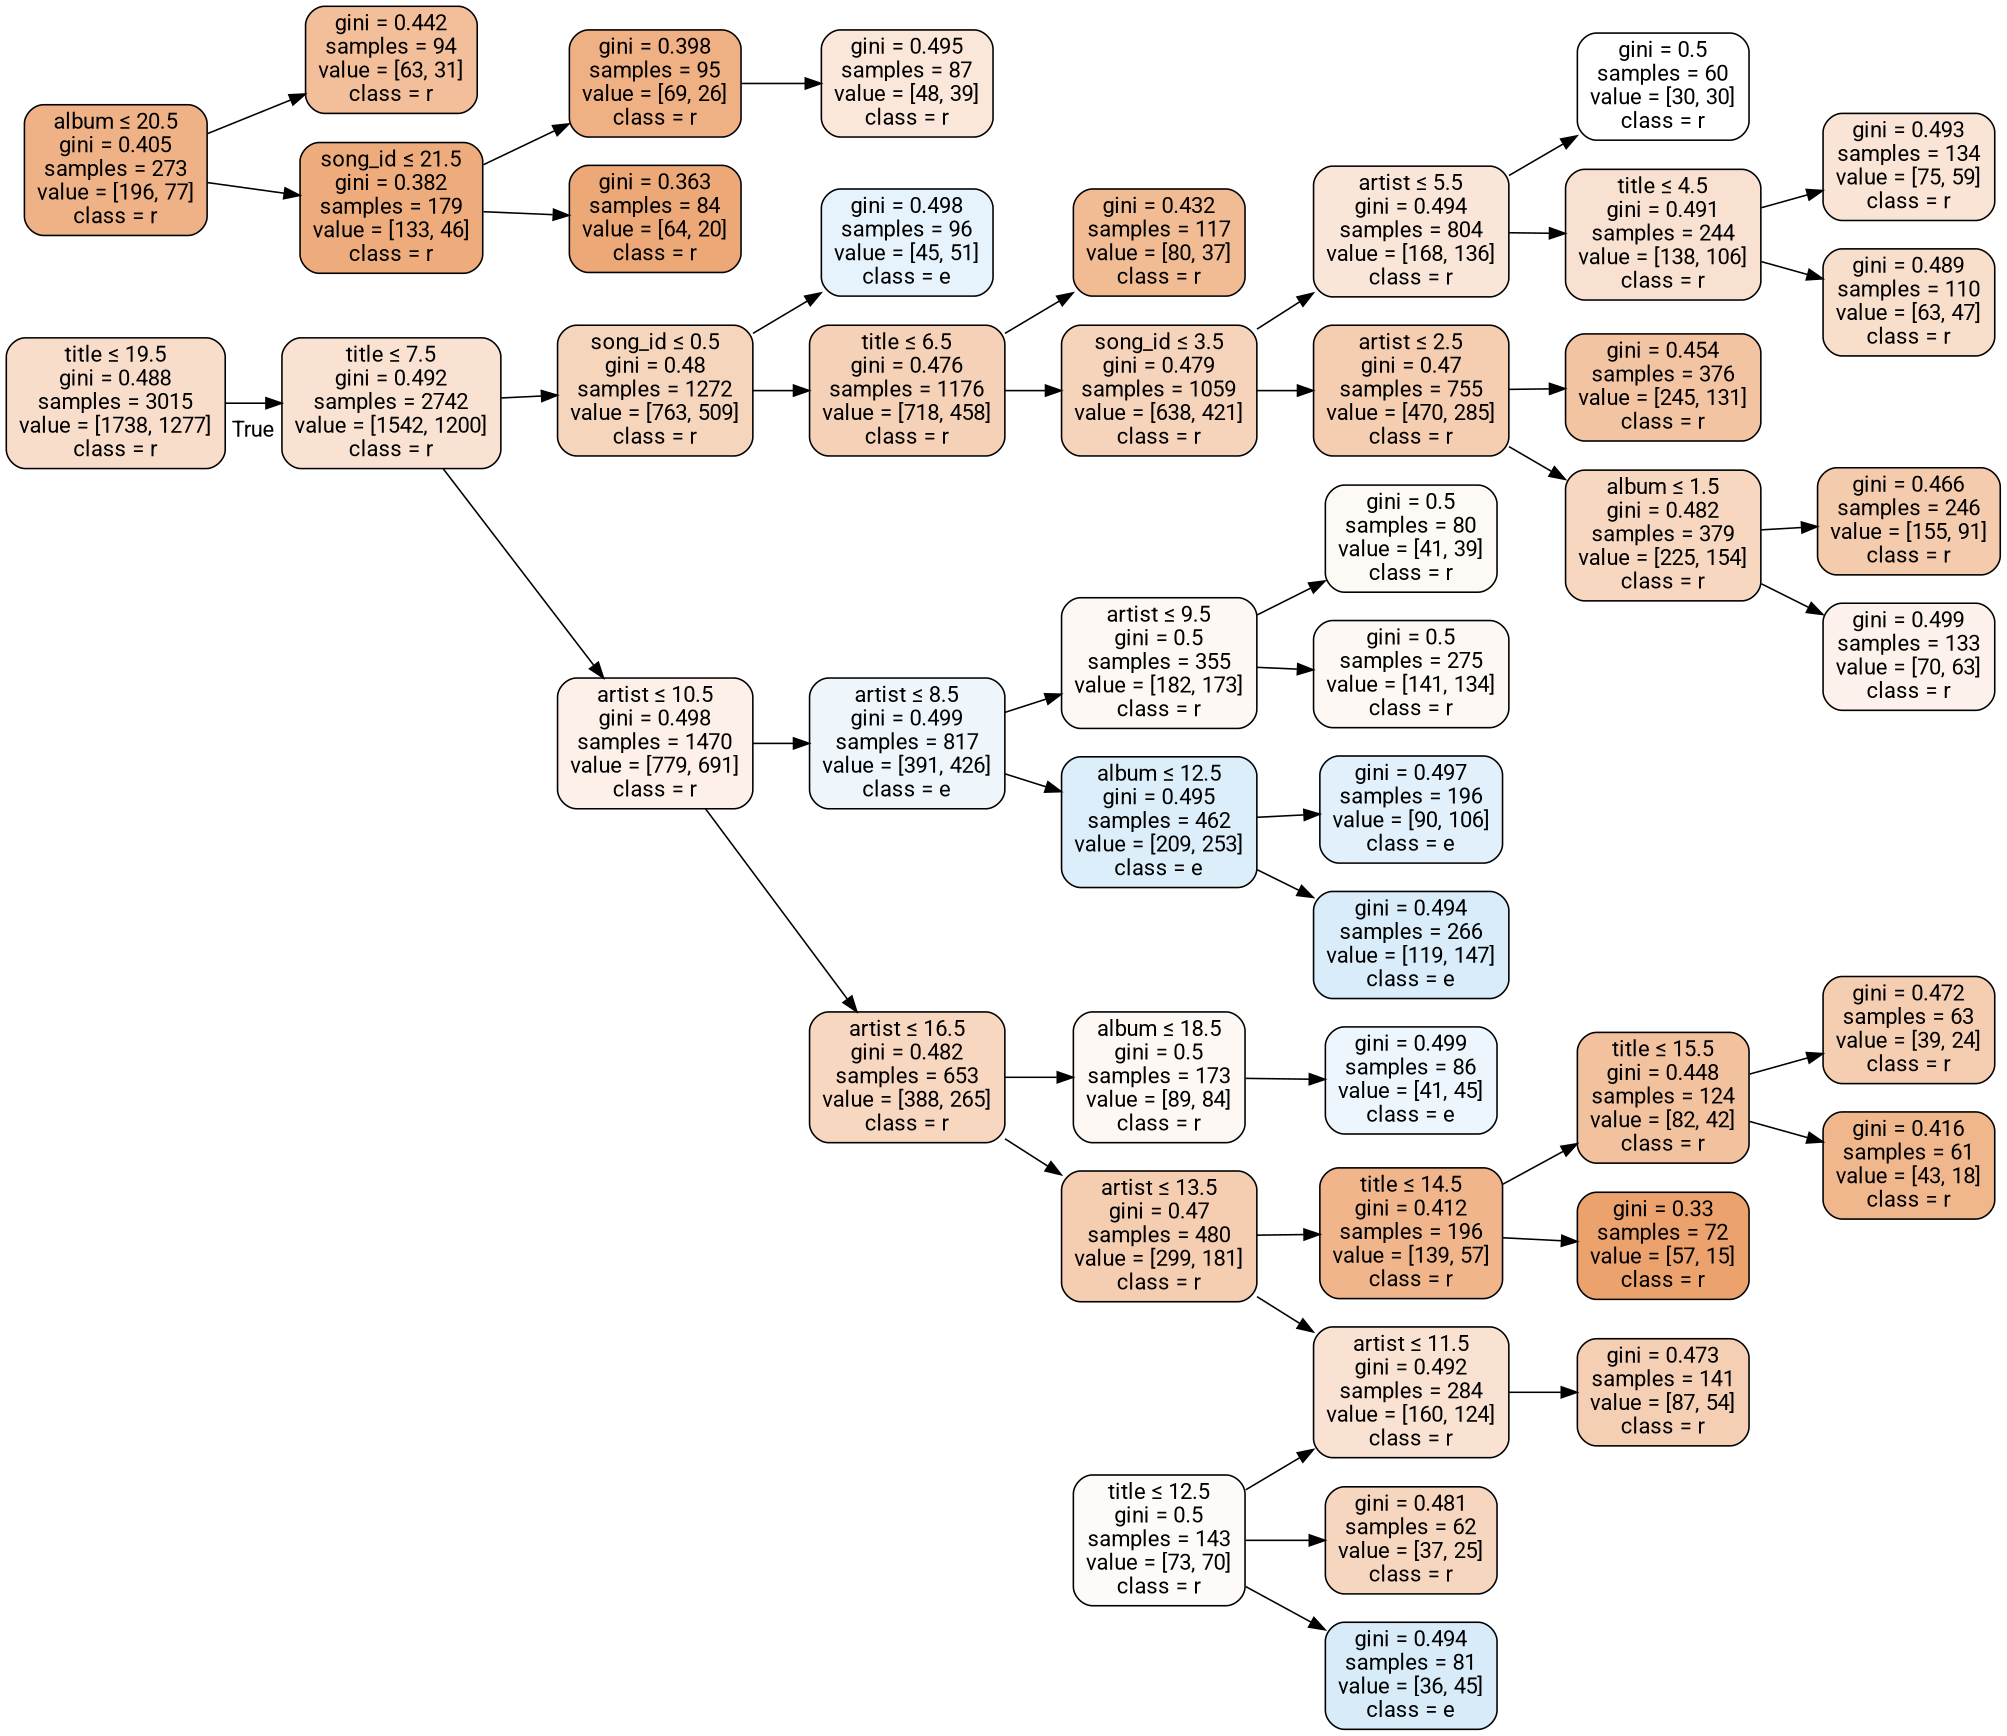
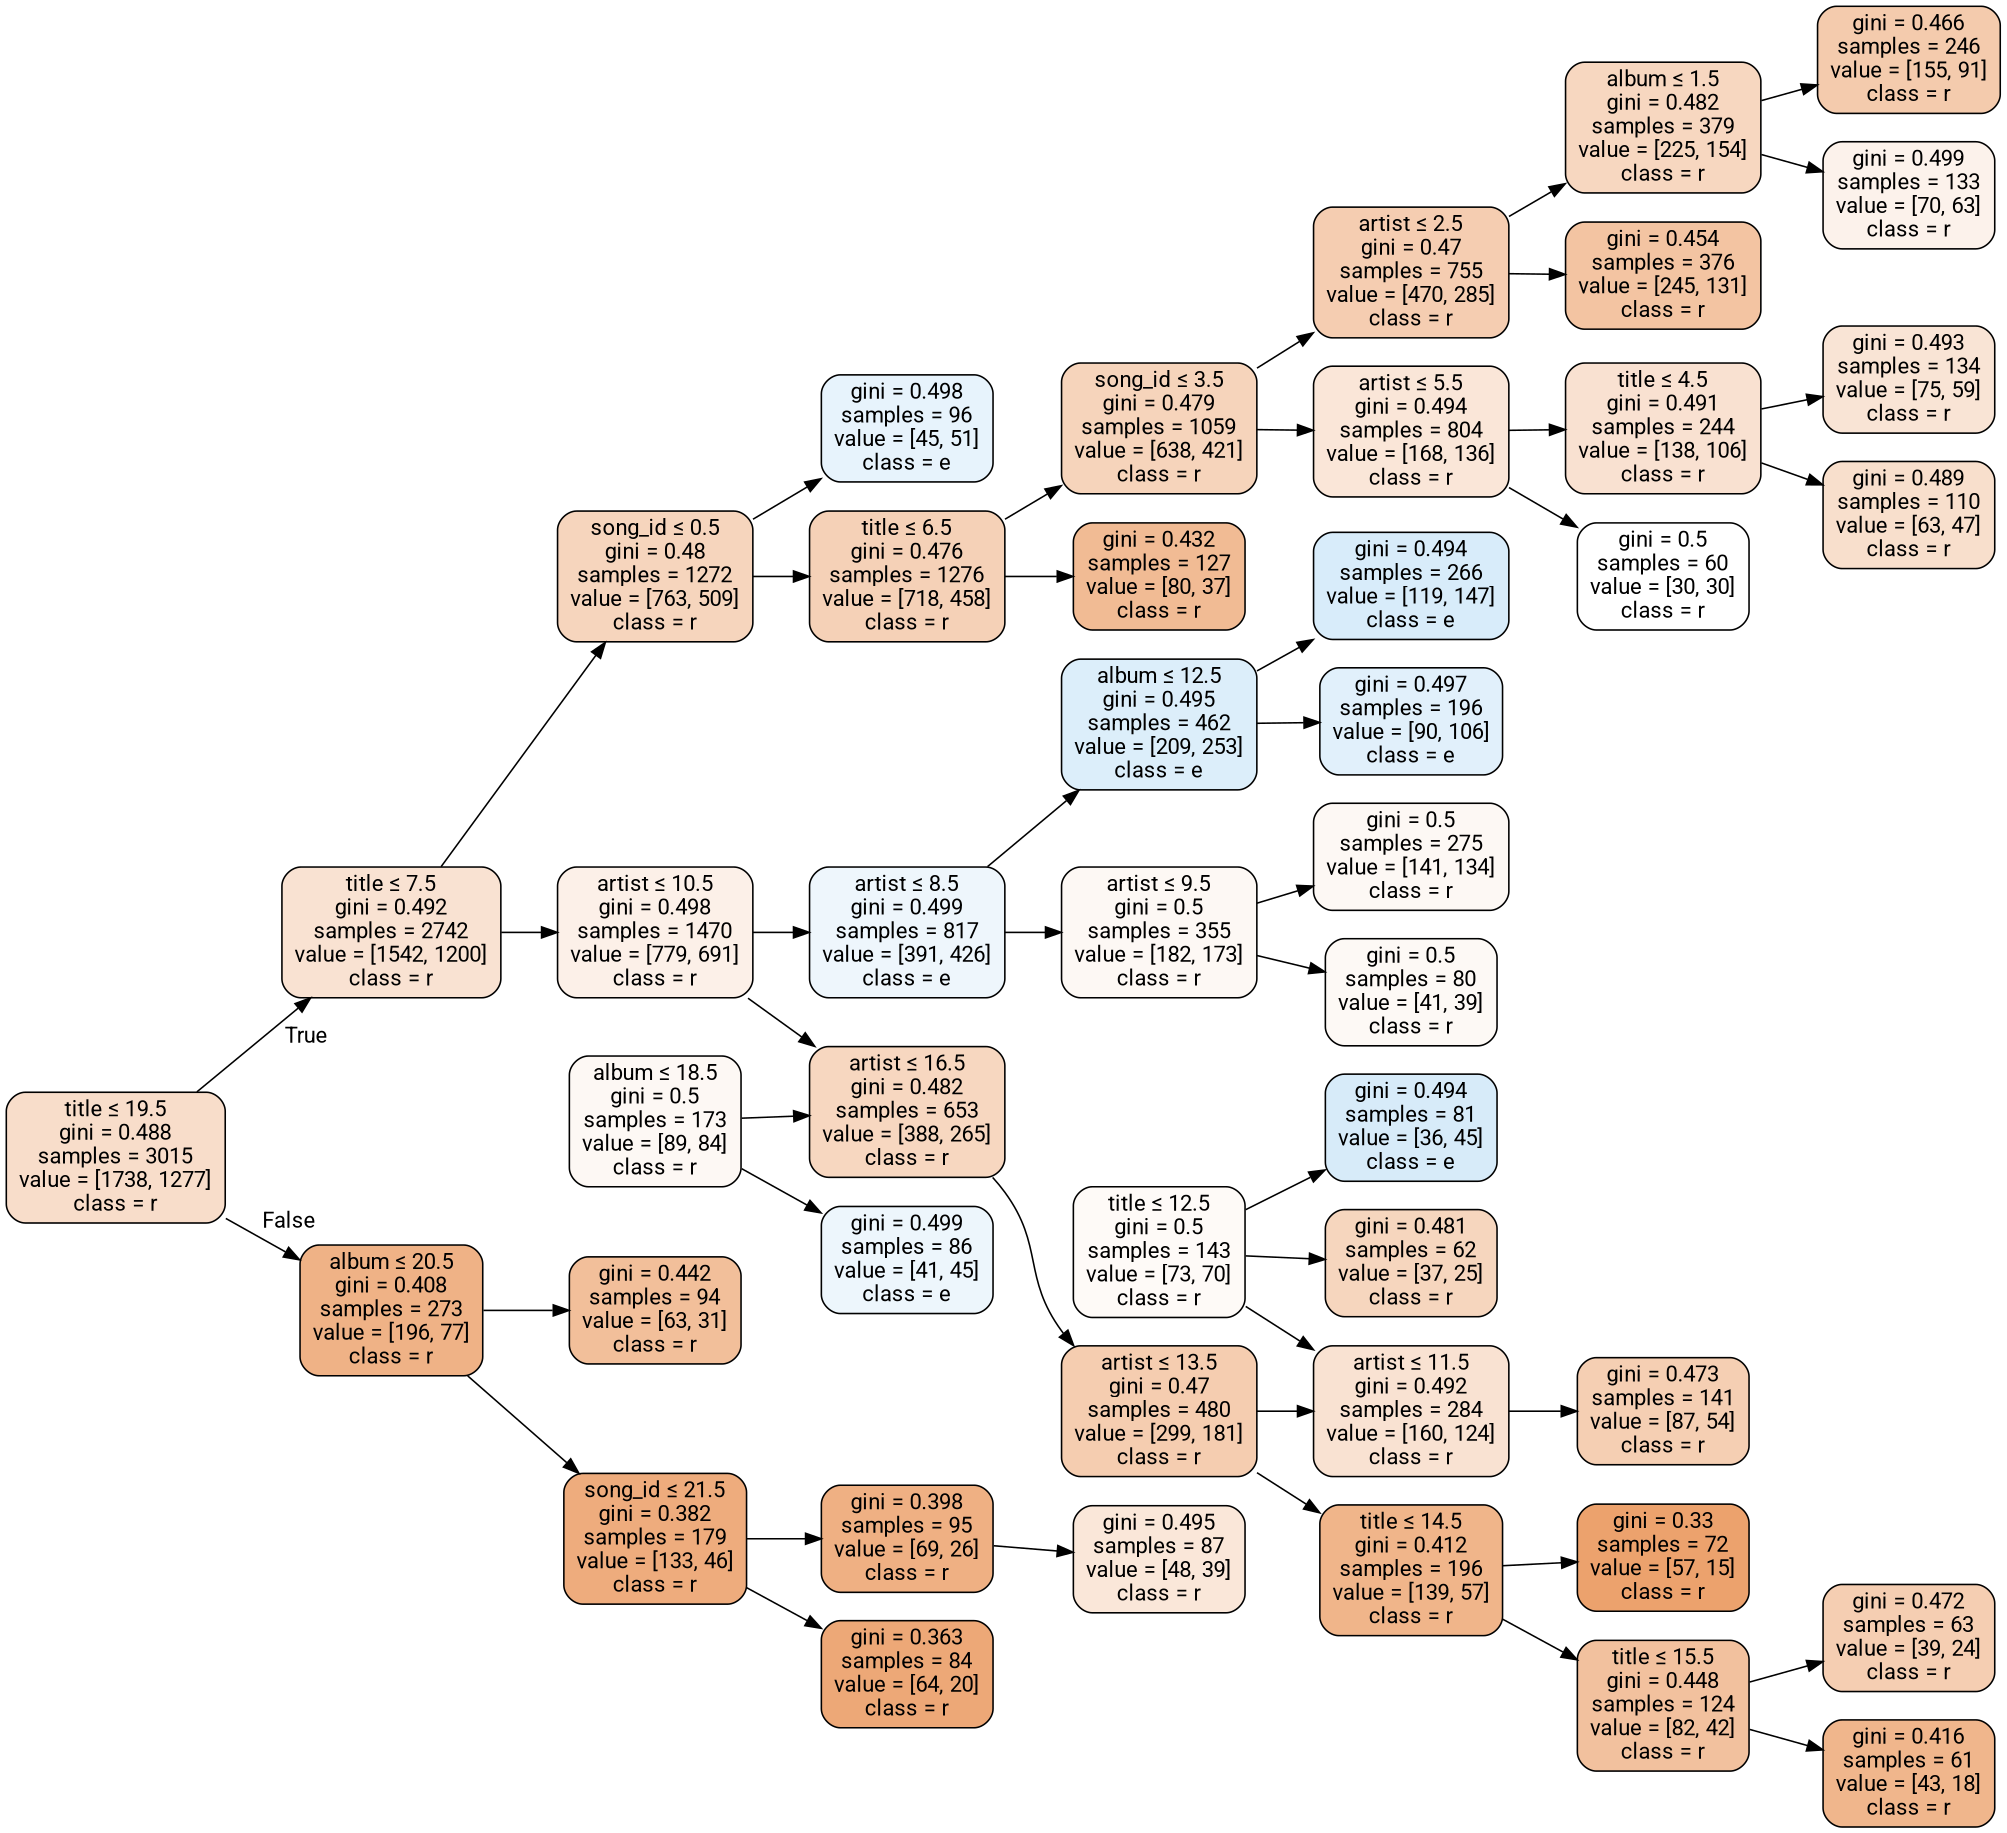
node "album ≤ 20.5": text "gini = 0.405" -> "gini = 0.408"
node "gini = 0.432": text "samples = 117" -> "samples = 127"
node "title ≤ 6.5": text "samples = 1176" -> "samples = 1276"
edge "artist ≤ 16.5" -> "album ≤ 18.5": reversed
edge "title ≤ 19.5" -> "album ≤ 20.5": added
